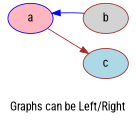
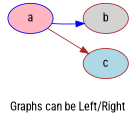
edge "b" -> "a": reversed
